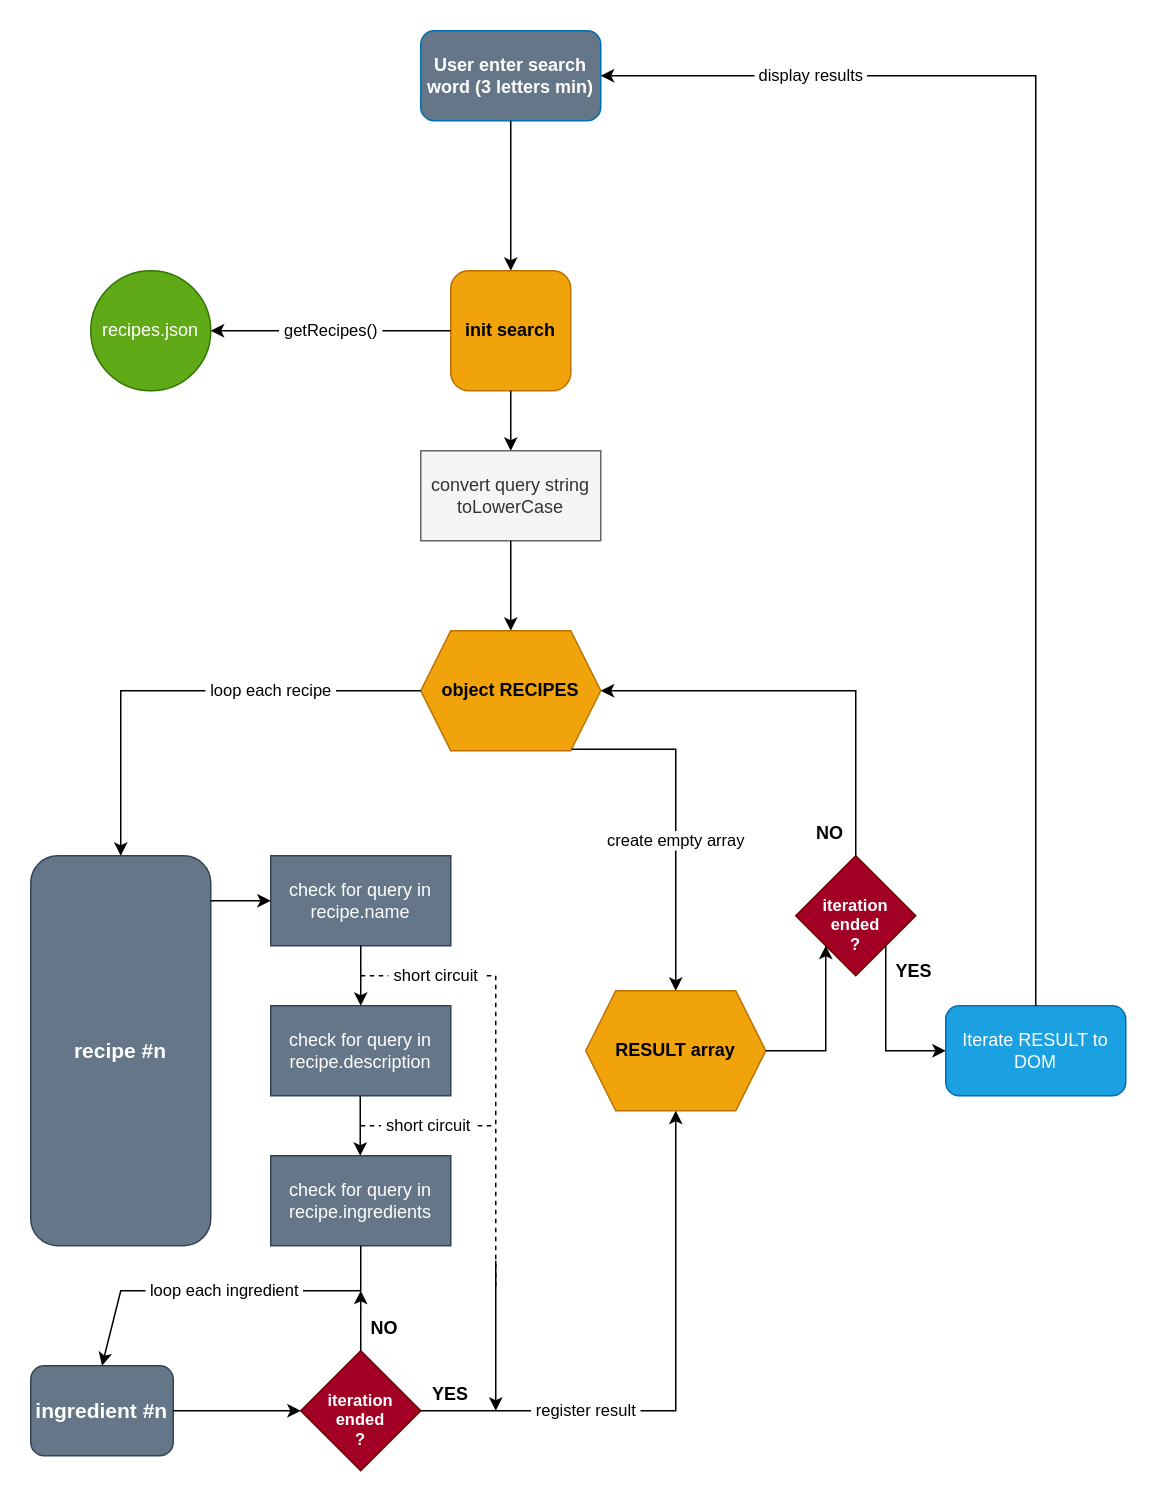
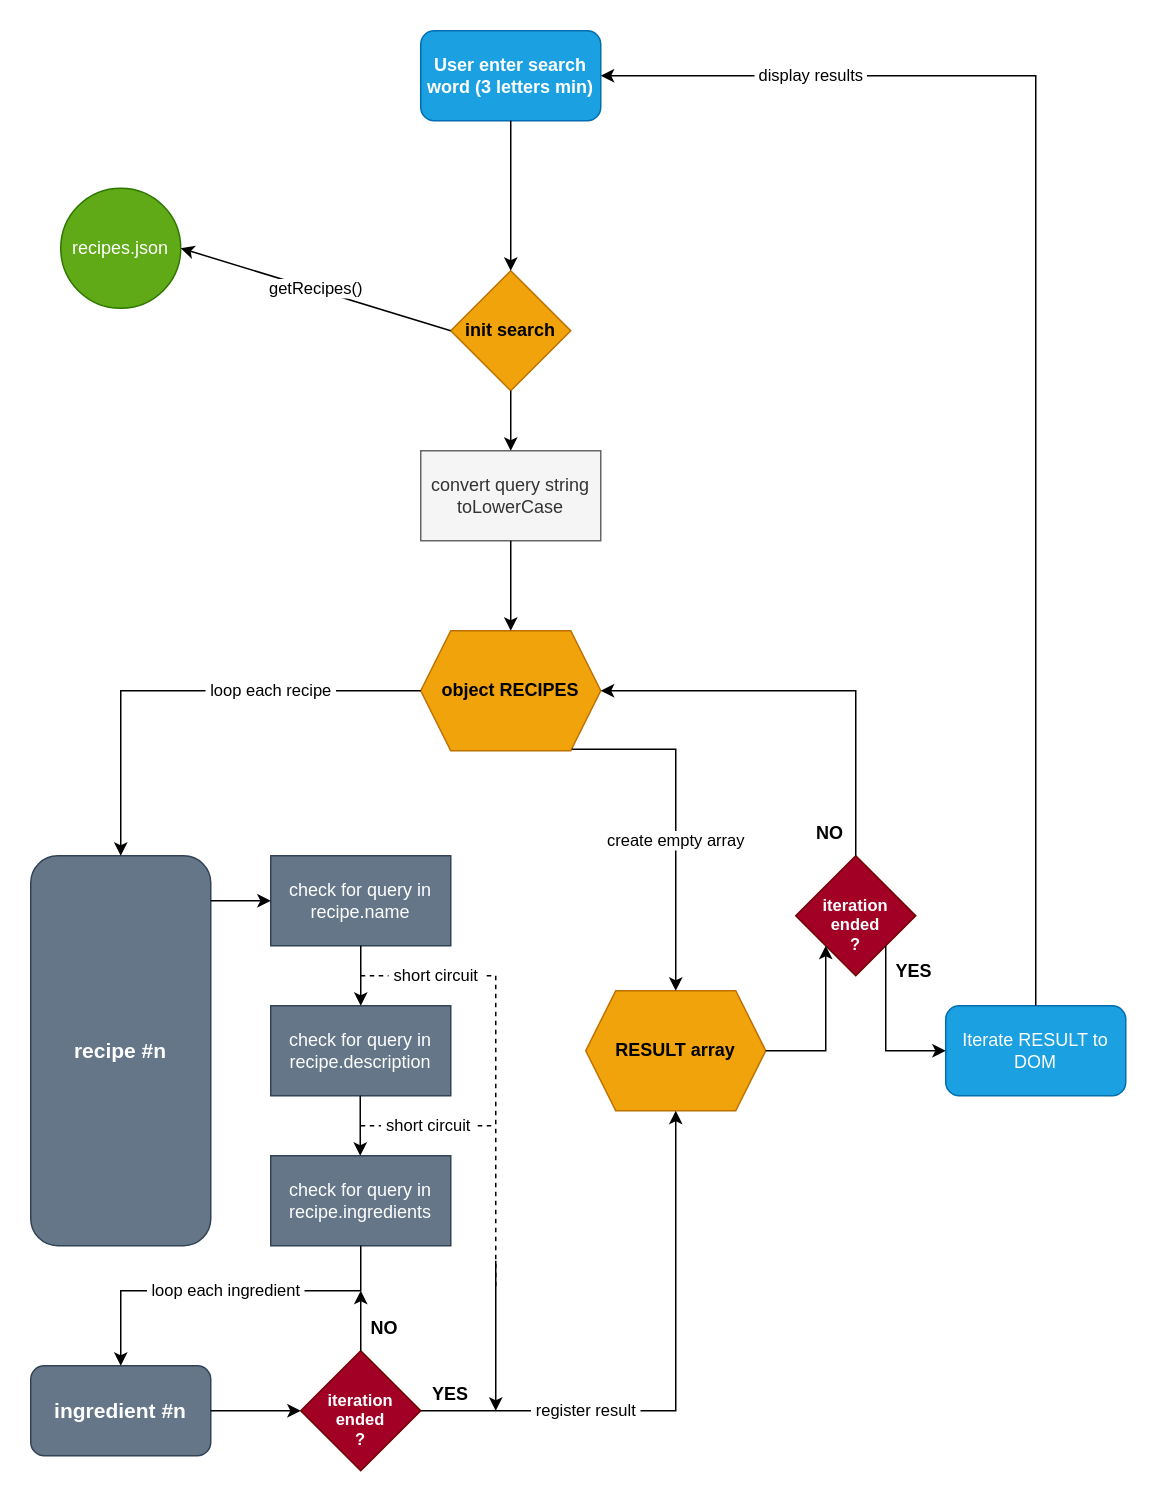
node "User enter search word (3 letters min)": fillcolor #647687 -> #1ba1e2
node "recipes.json": moved (151, 331) -> (121, 248)
node "init search": shape rounded rectangle -> diamond
node "ingredient #n": size 143x90 -> 180x90
